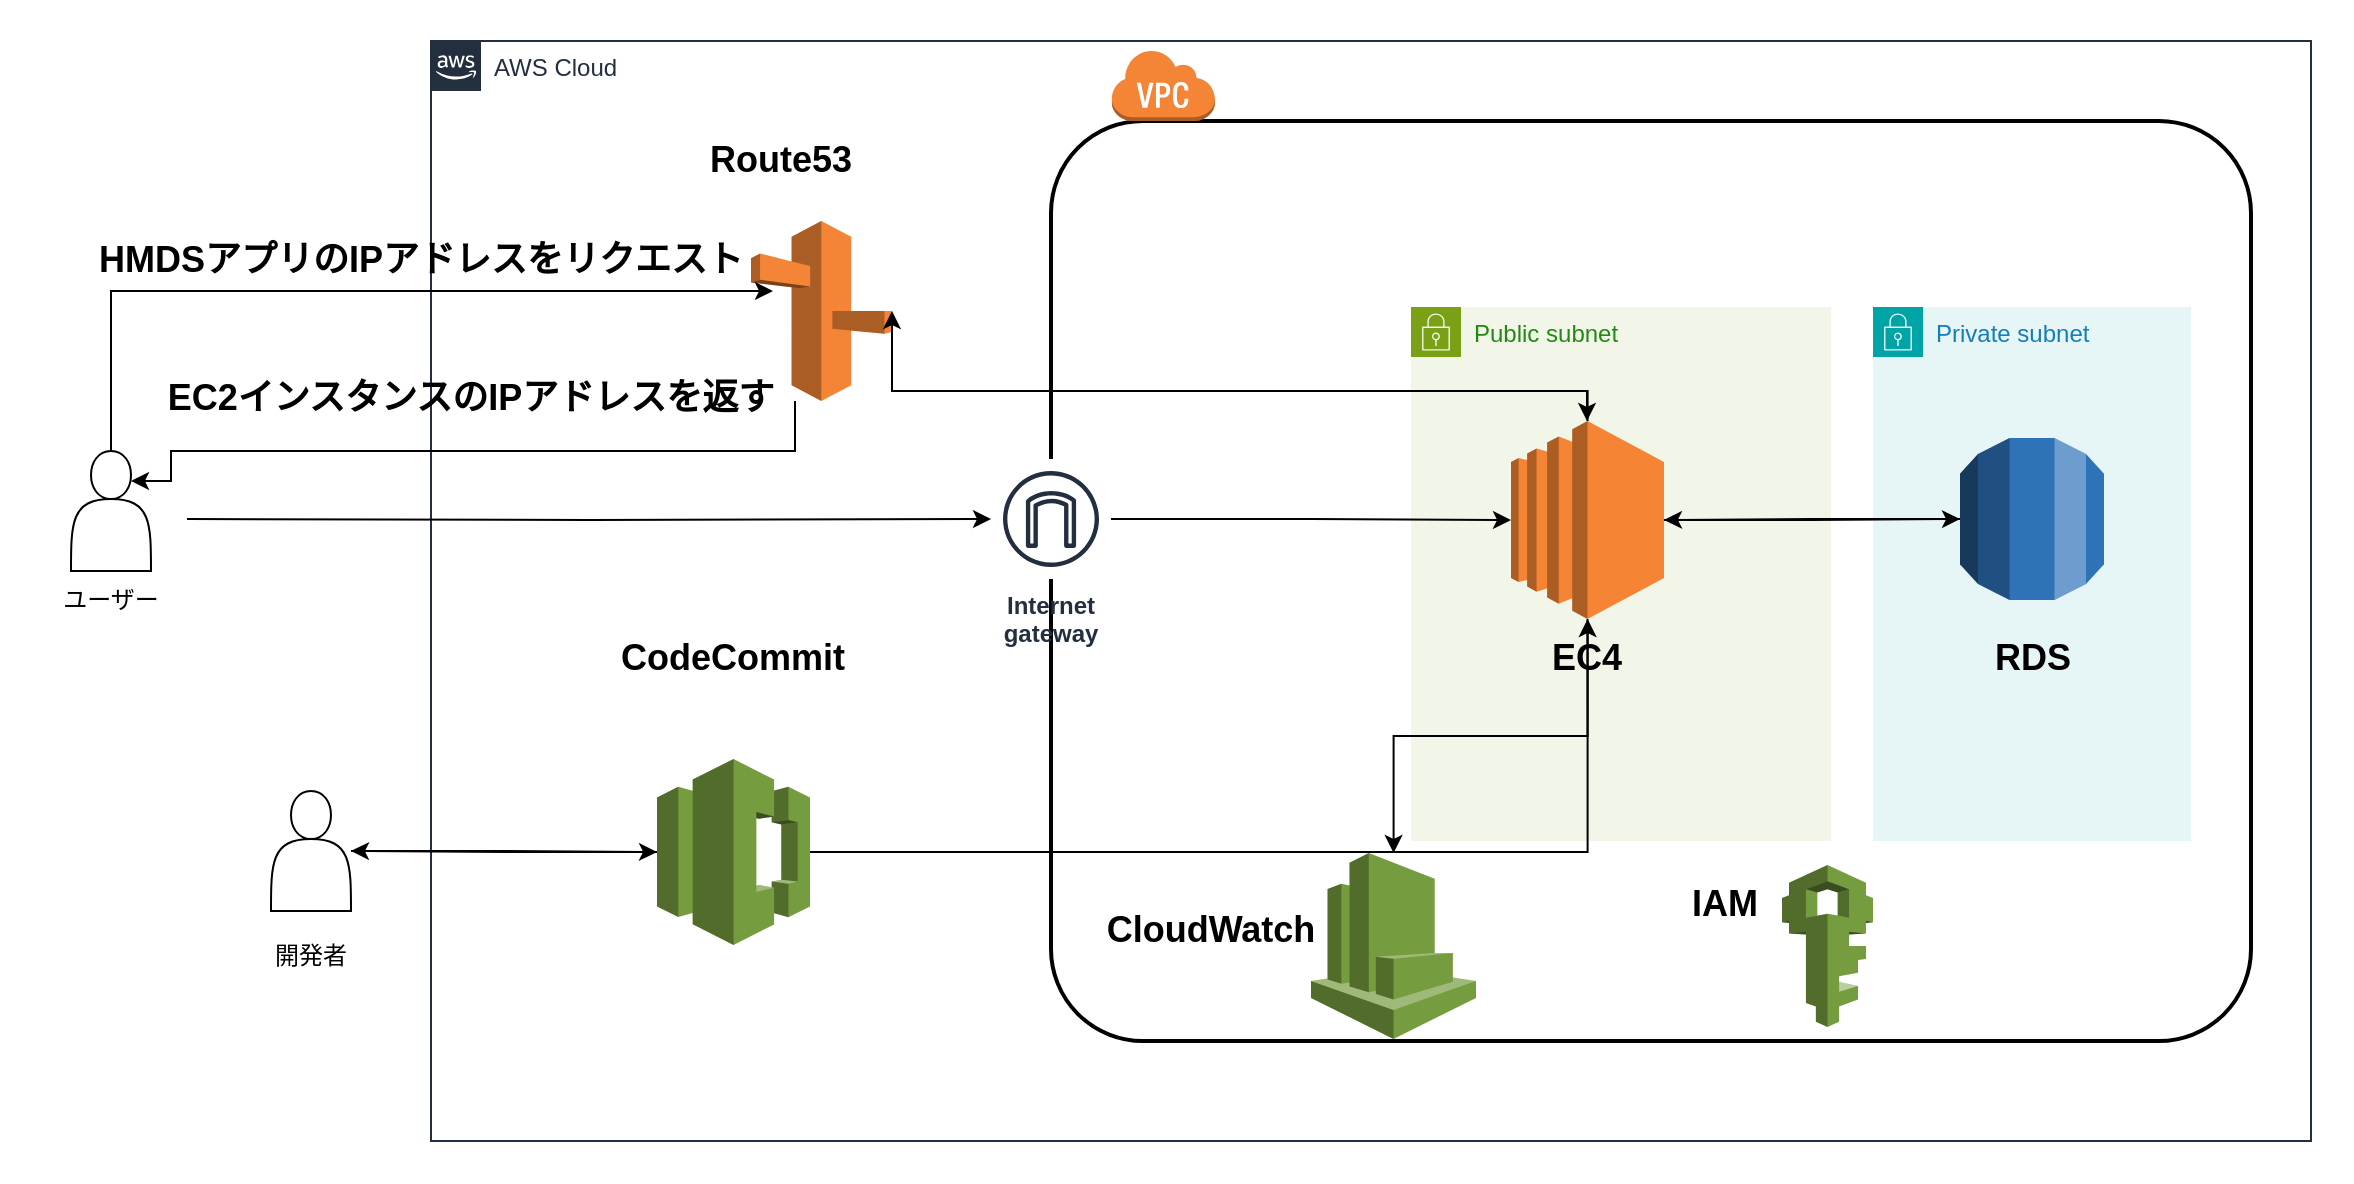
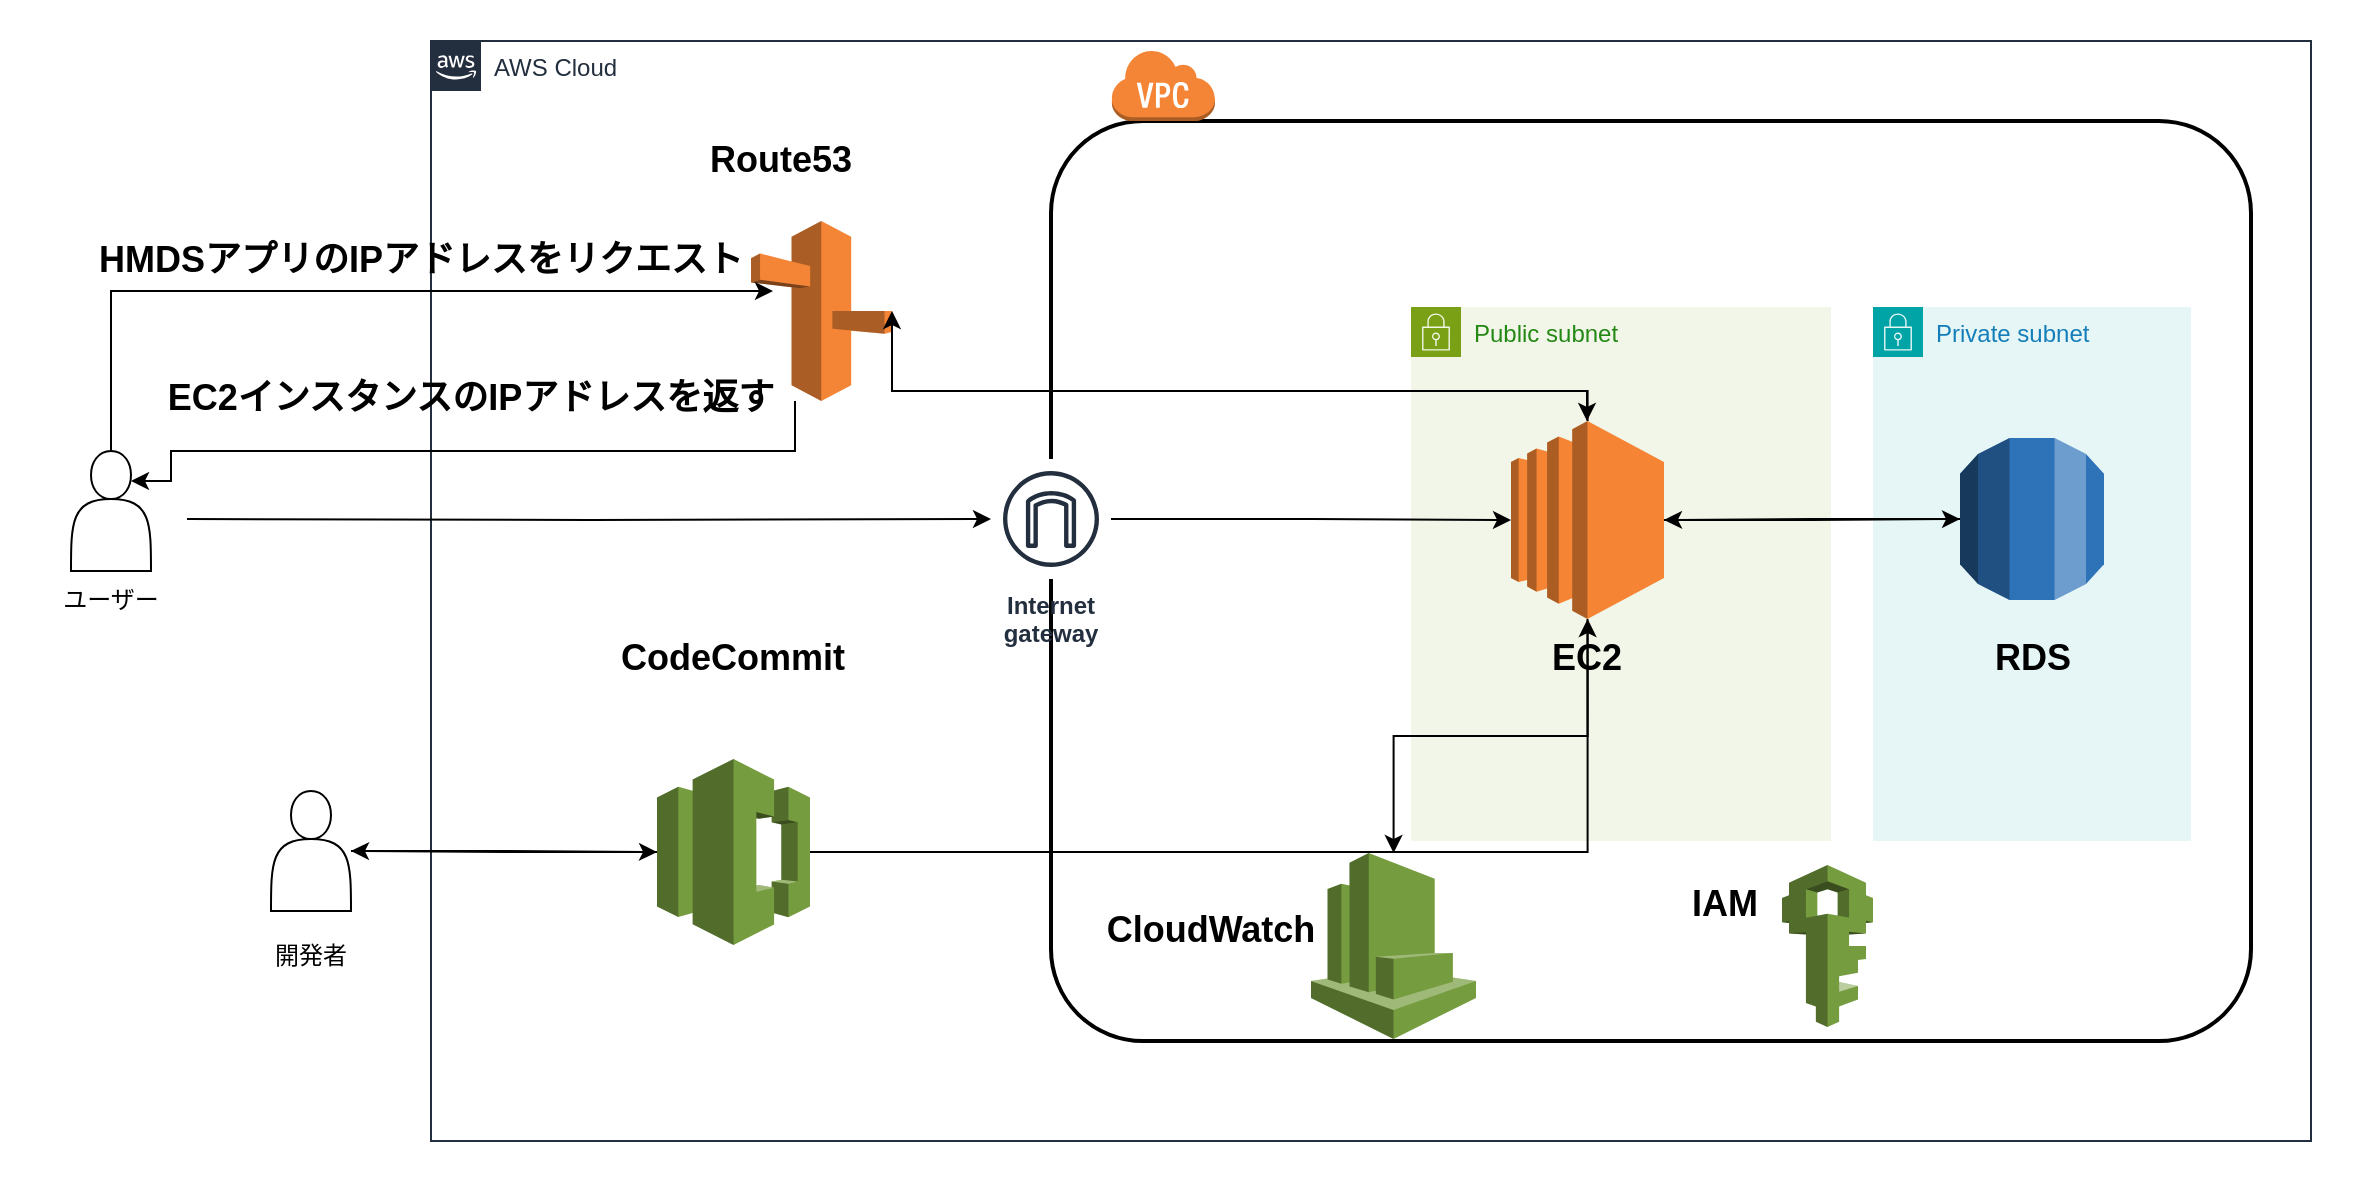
node "EC4": label "EC4" -> "EC2"
